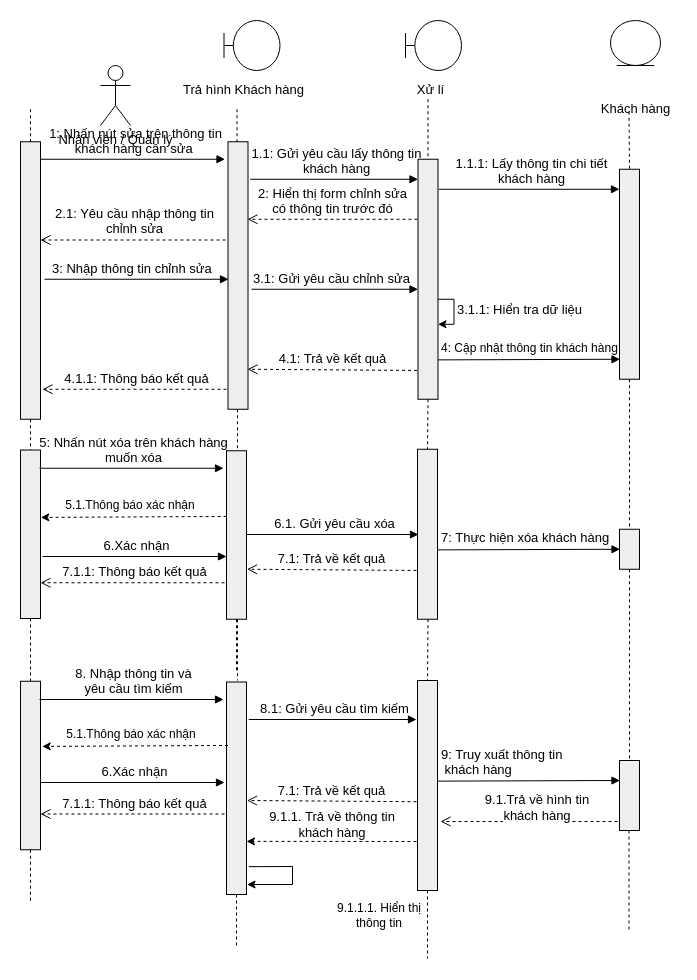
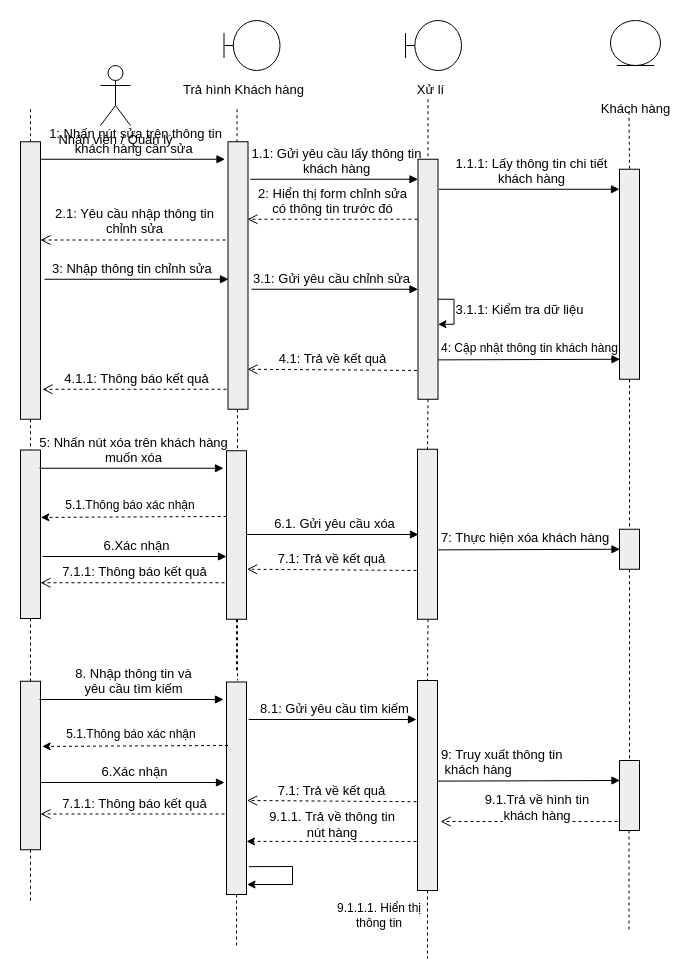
node "3.1.1: Hiển tra dữ liệu": label "3.1.1: Hiển tra dữ liệu" -> "3.1.1: Kiểm tra dữ liệu"
node "9.1.1. Trả về thông tin khách hàng": label "9.1.1. Trả về thông tin khách hàng" -> "9.1.1. Trả về thông tin nút hàng"
